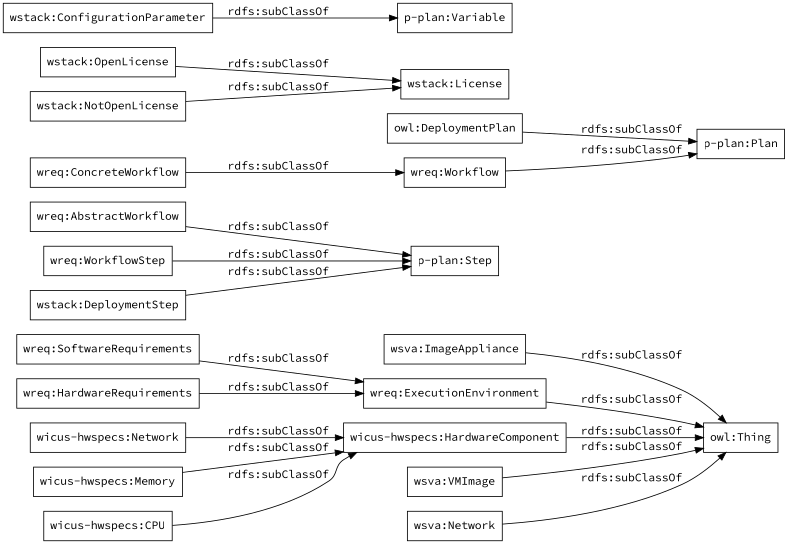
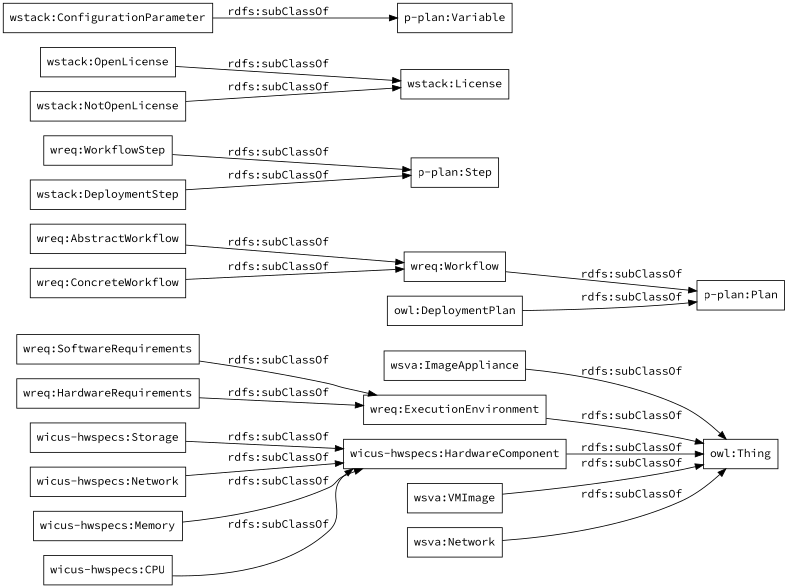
edge "wreq:AbstractWorkflow" -> "p-plan:Step": now "wreq:AbstractWorkflow" -> "wreq:Workflow"
node "wicus-hwspecs:Storage": added
